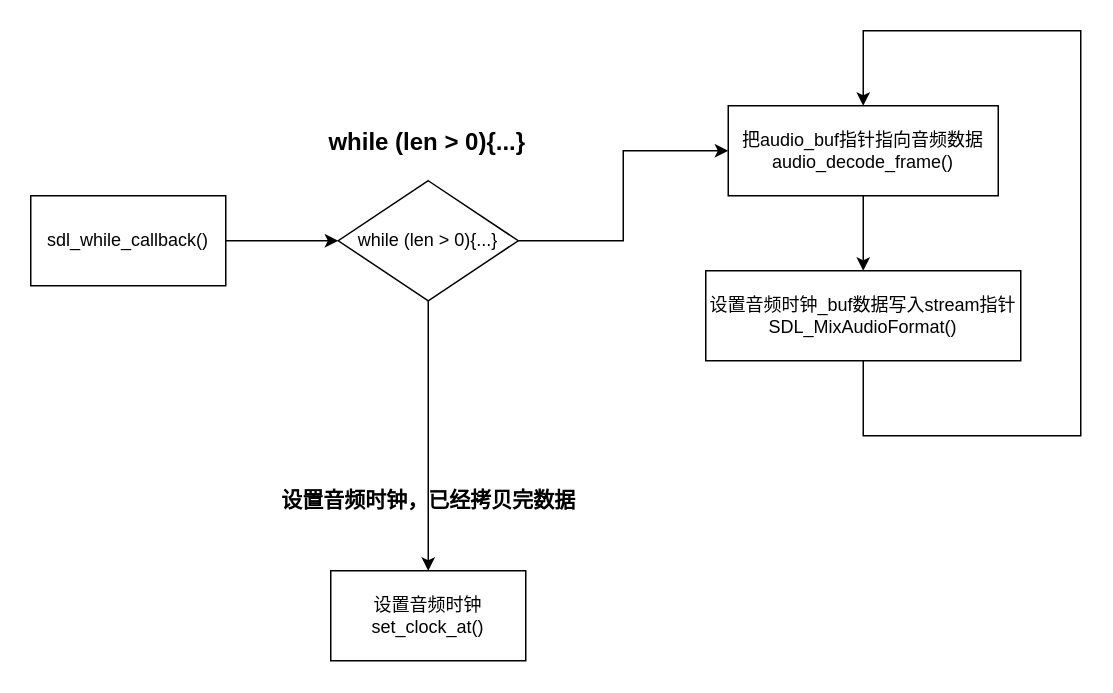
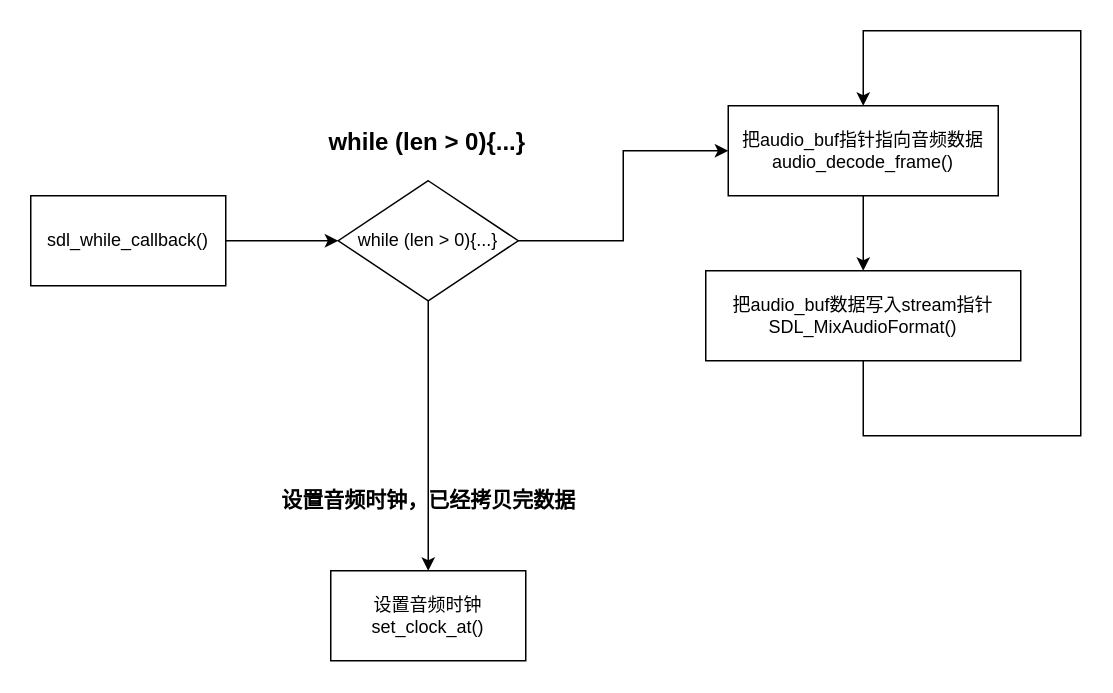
node "设置音频时钟_buf数据写入stream指针 SDL_MixAudioFormat()": label "设置音频时钟_buf数据写入stream指针 SDL_MixAudioFormat()" -> "把audio_buf数据写入stream指针 SDL_MixAudioFormat()"
